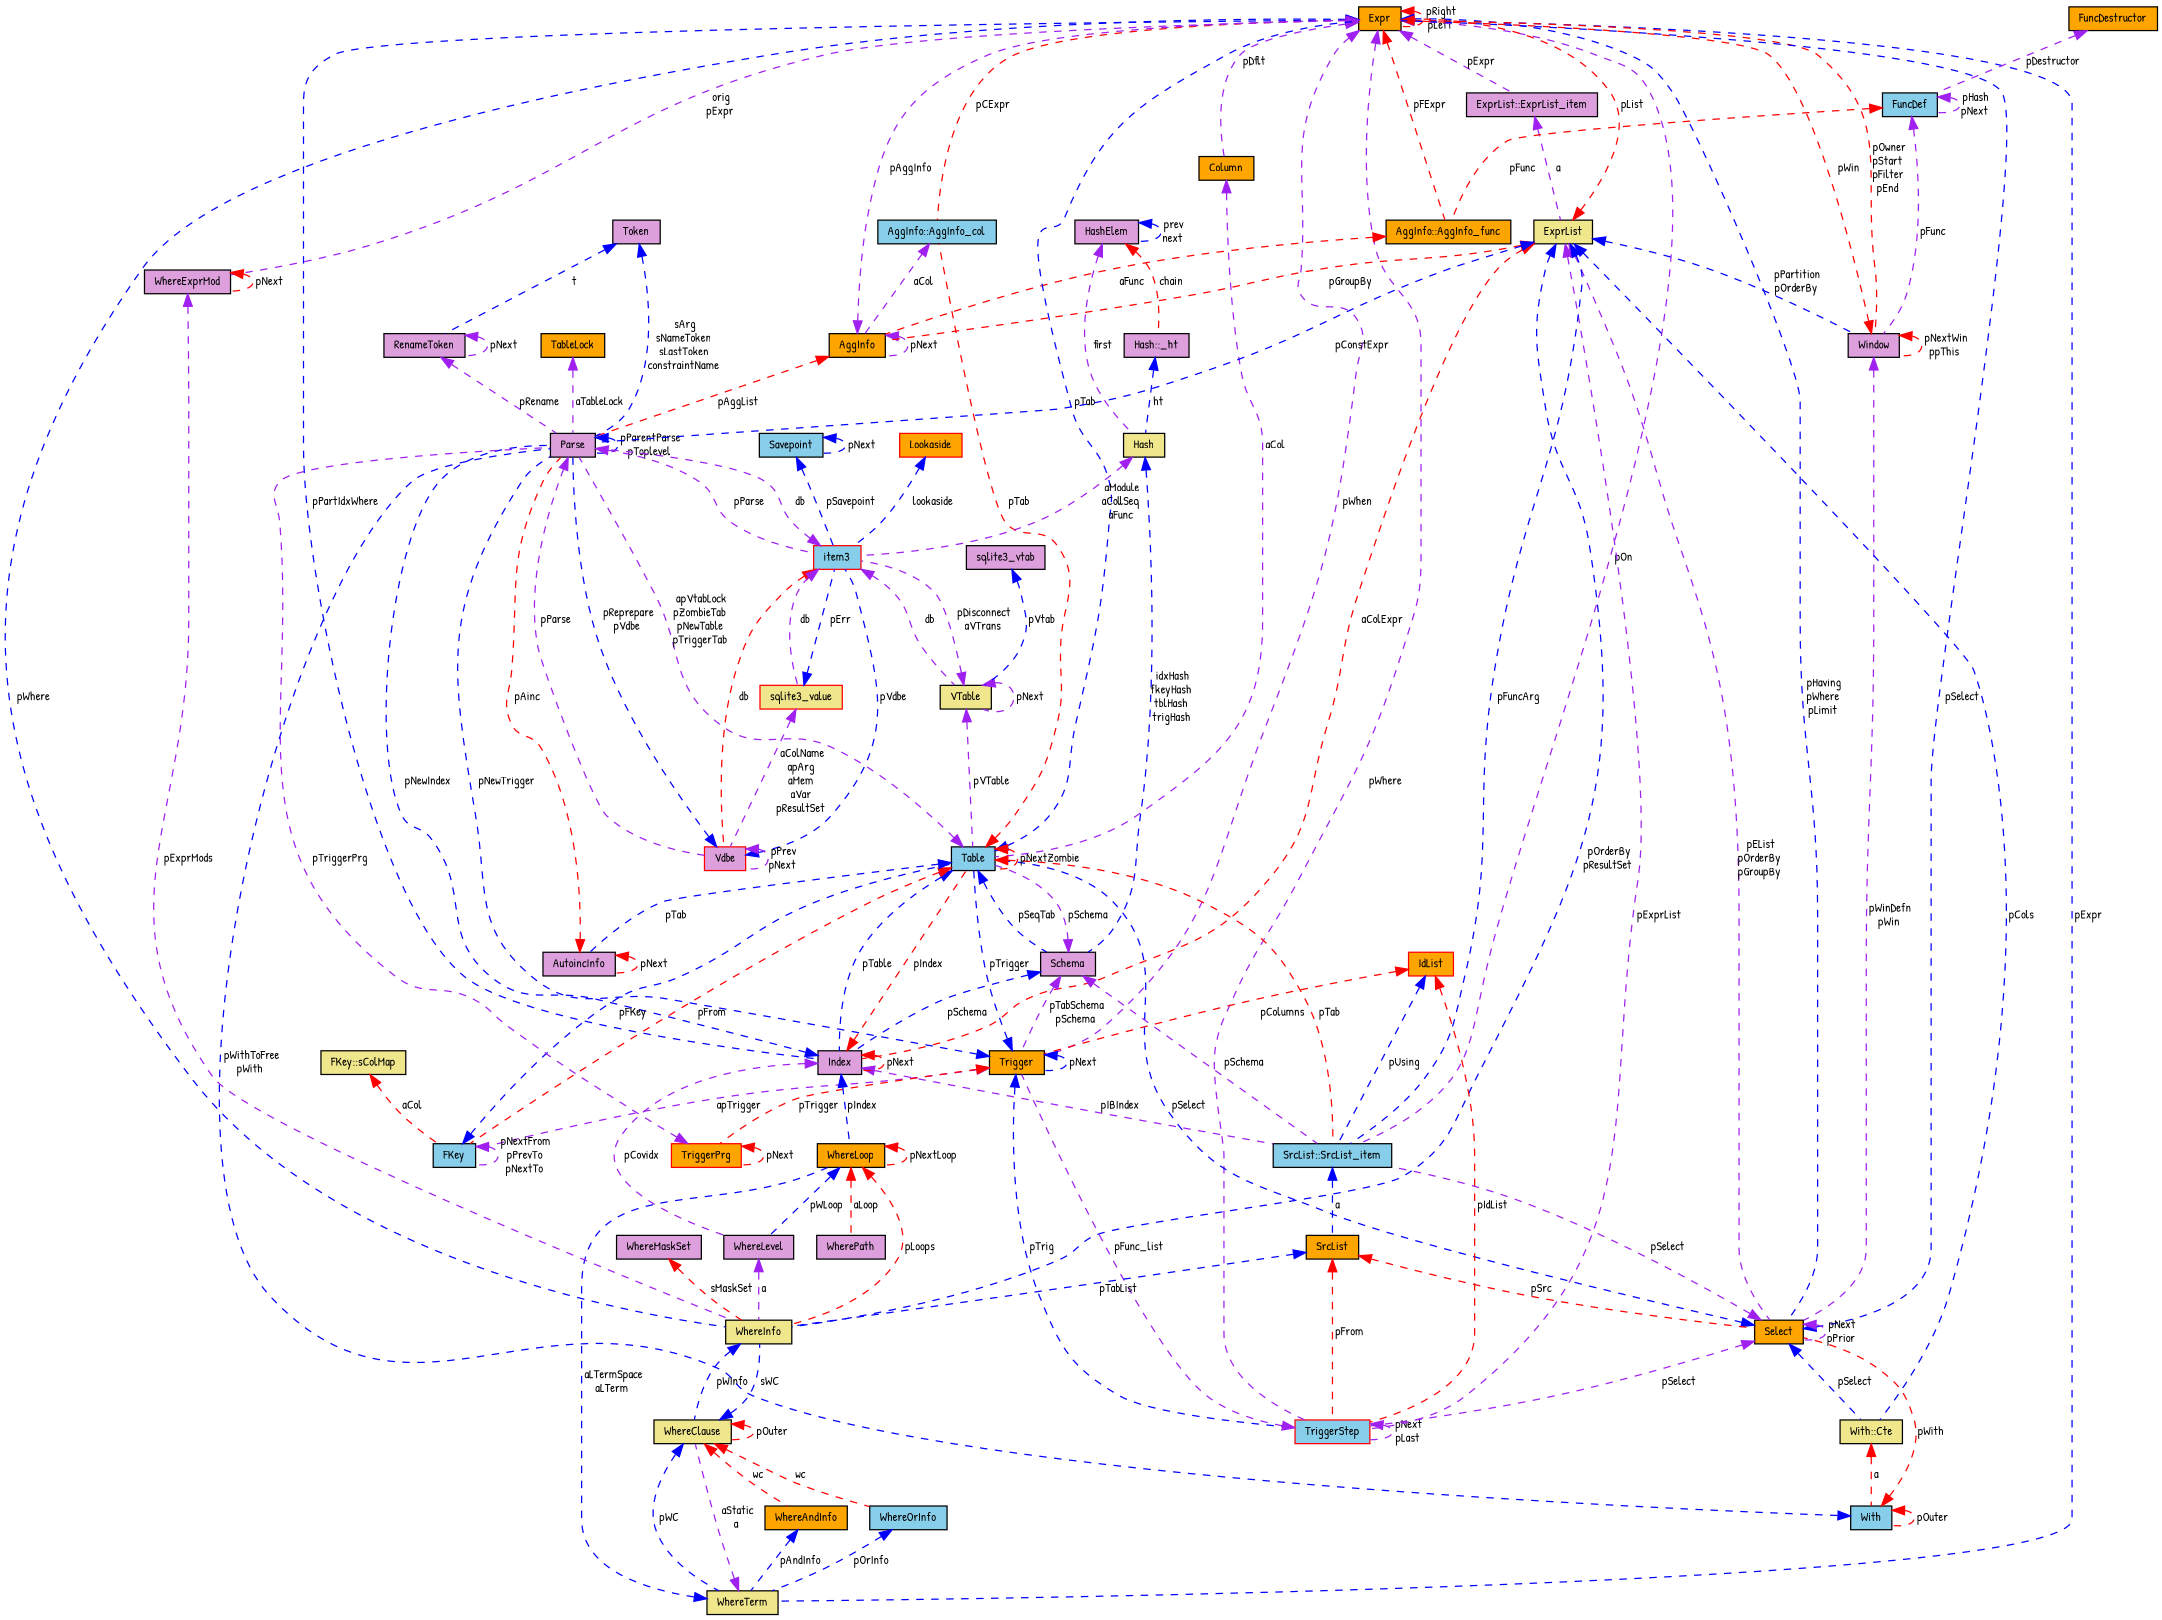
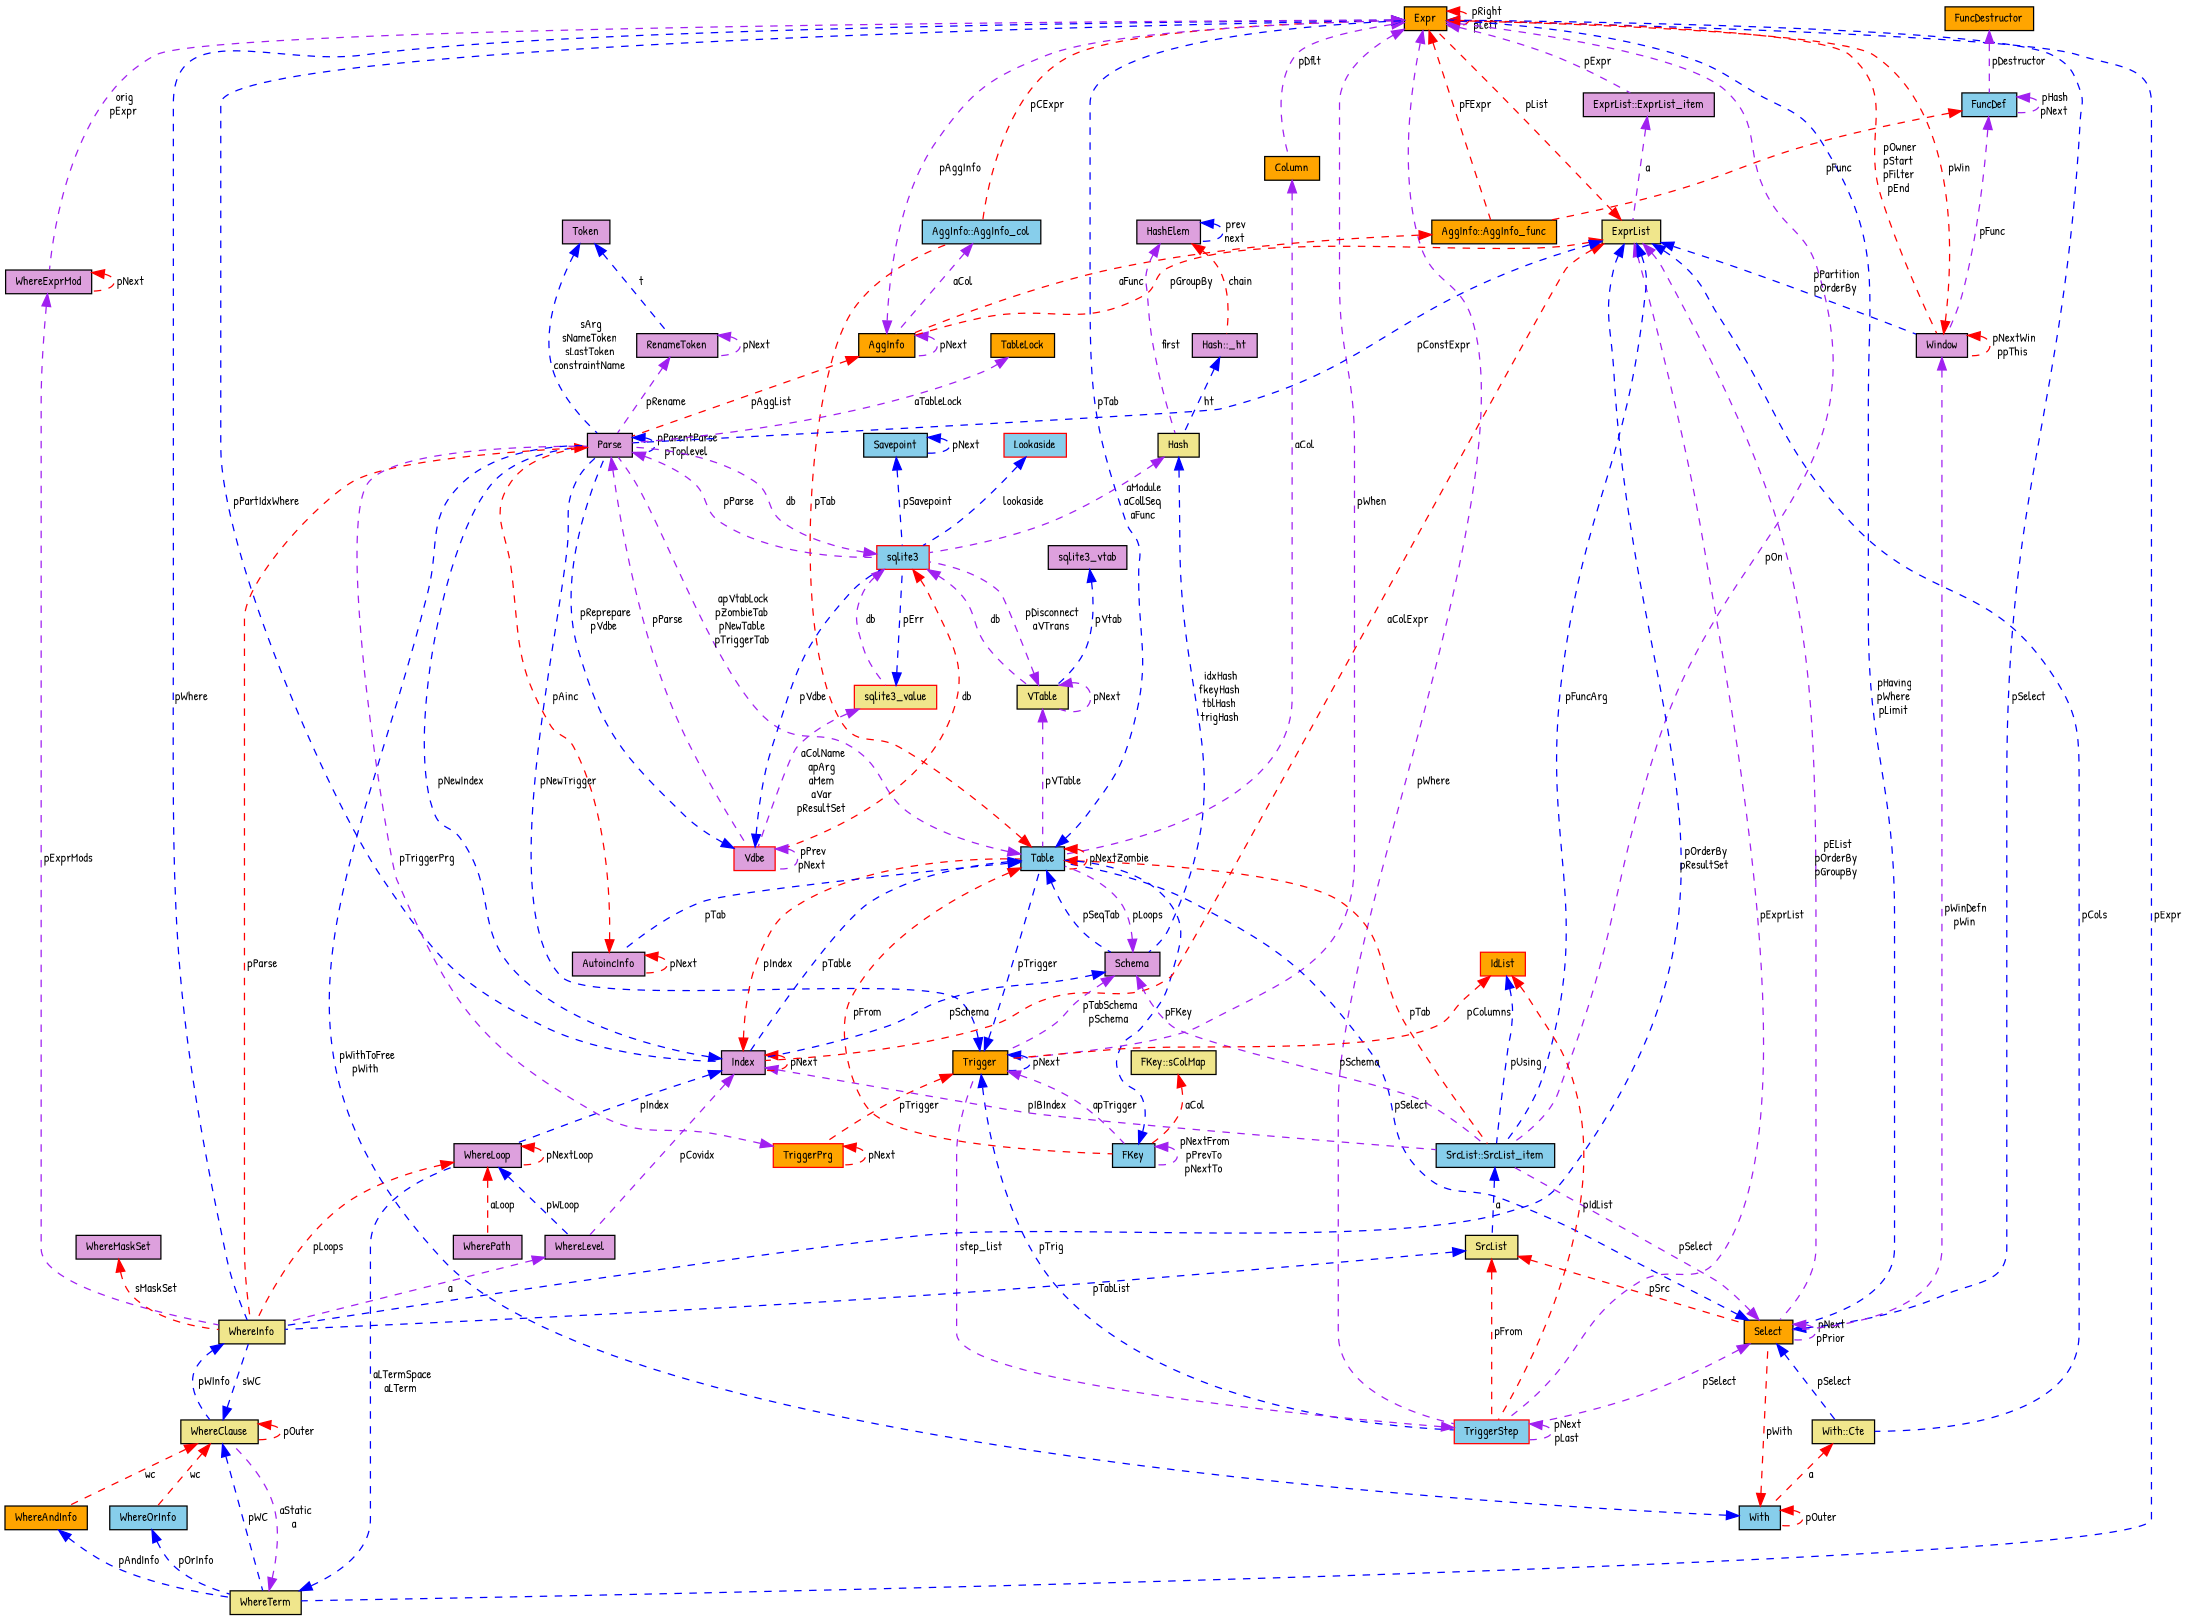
node "Lookaside": fillcolor orange -> skyblue
node "item3": label "item3" -> "sqlite3"
edge "WhereInfo" -> "Parse": added, label "pParse"
edge "Table" -> "Schema": label " pSchema" -> " pLoops"
node "WhereLoop": fillcolor orange -> plum
edge "Trigger" -> "TriggerStep": label " pFunc_list" -> " step_list"
node "SrcList": fillcolor orange -> khaki
